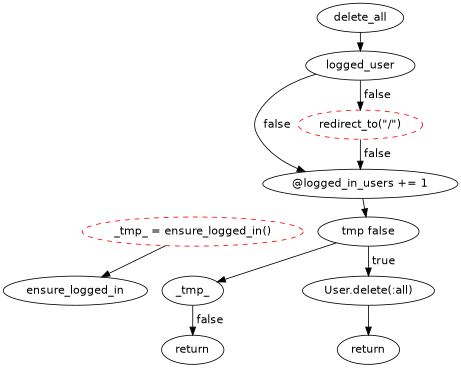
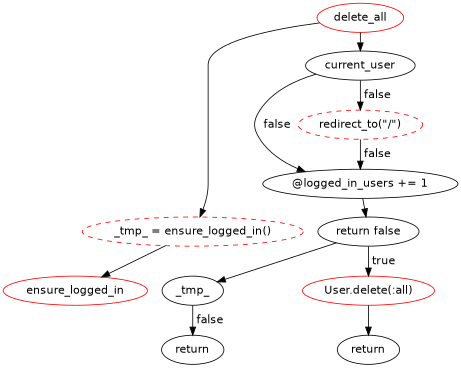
node "delete_all": color black -> red
node "logged_user": label "logged_user" -> "current_user"
edge "delete_all" -> "_tmp_ = ensure_logged_in()": added
node "tmp false": label "tmp false" -> "return false"
node "ensure_logged_in": color black -> red
node "User.delete(:all)": color black -> red
